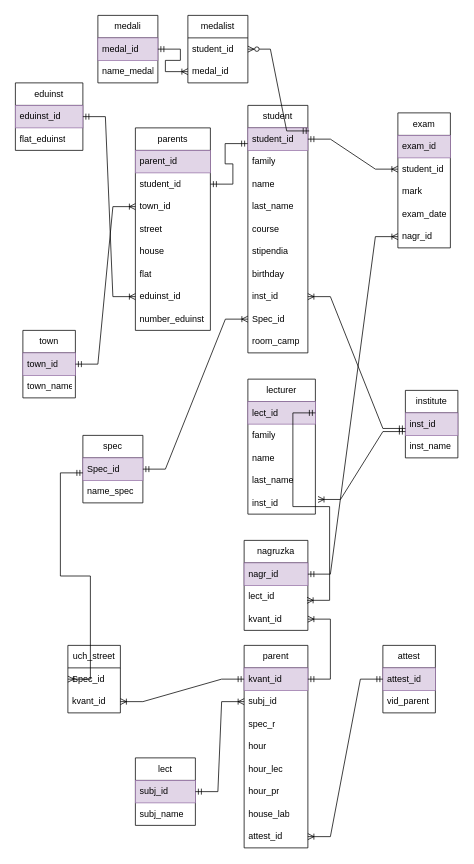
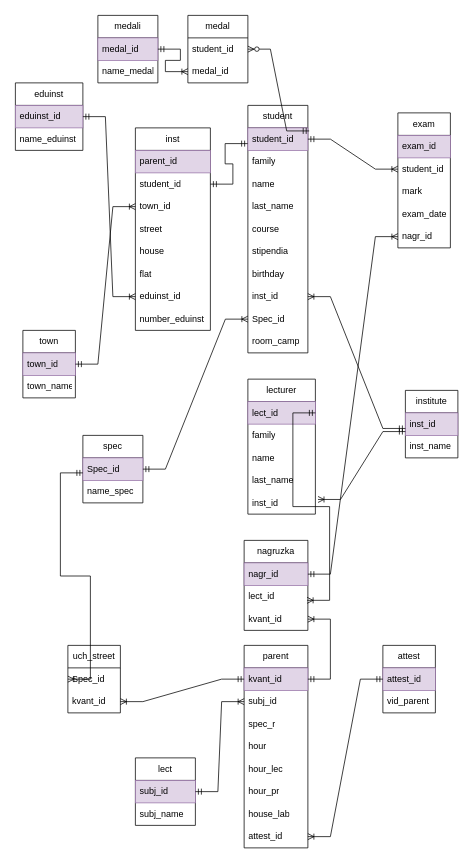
node "medalist": label "medalist" -> "medal"
node "flat_eduinst": label "flat_eduinst" -> "name_eduinst"
node "parents": label "parents" -> "inst"
